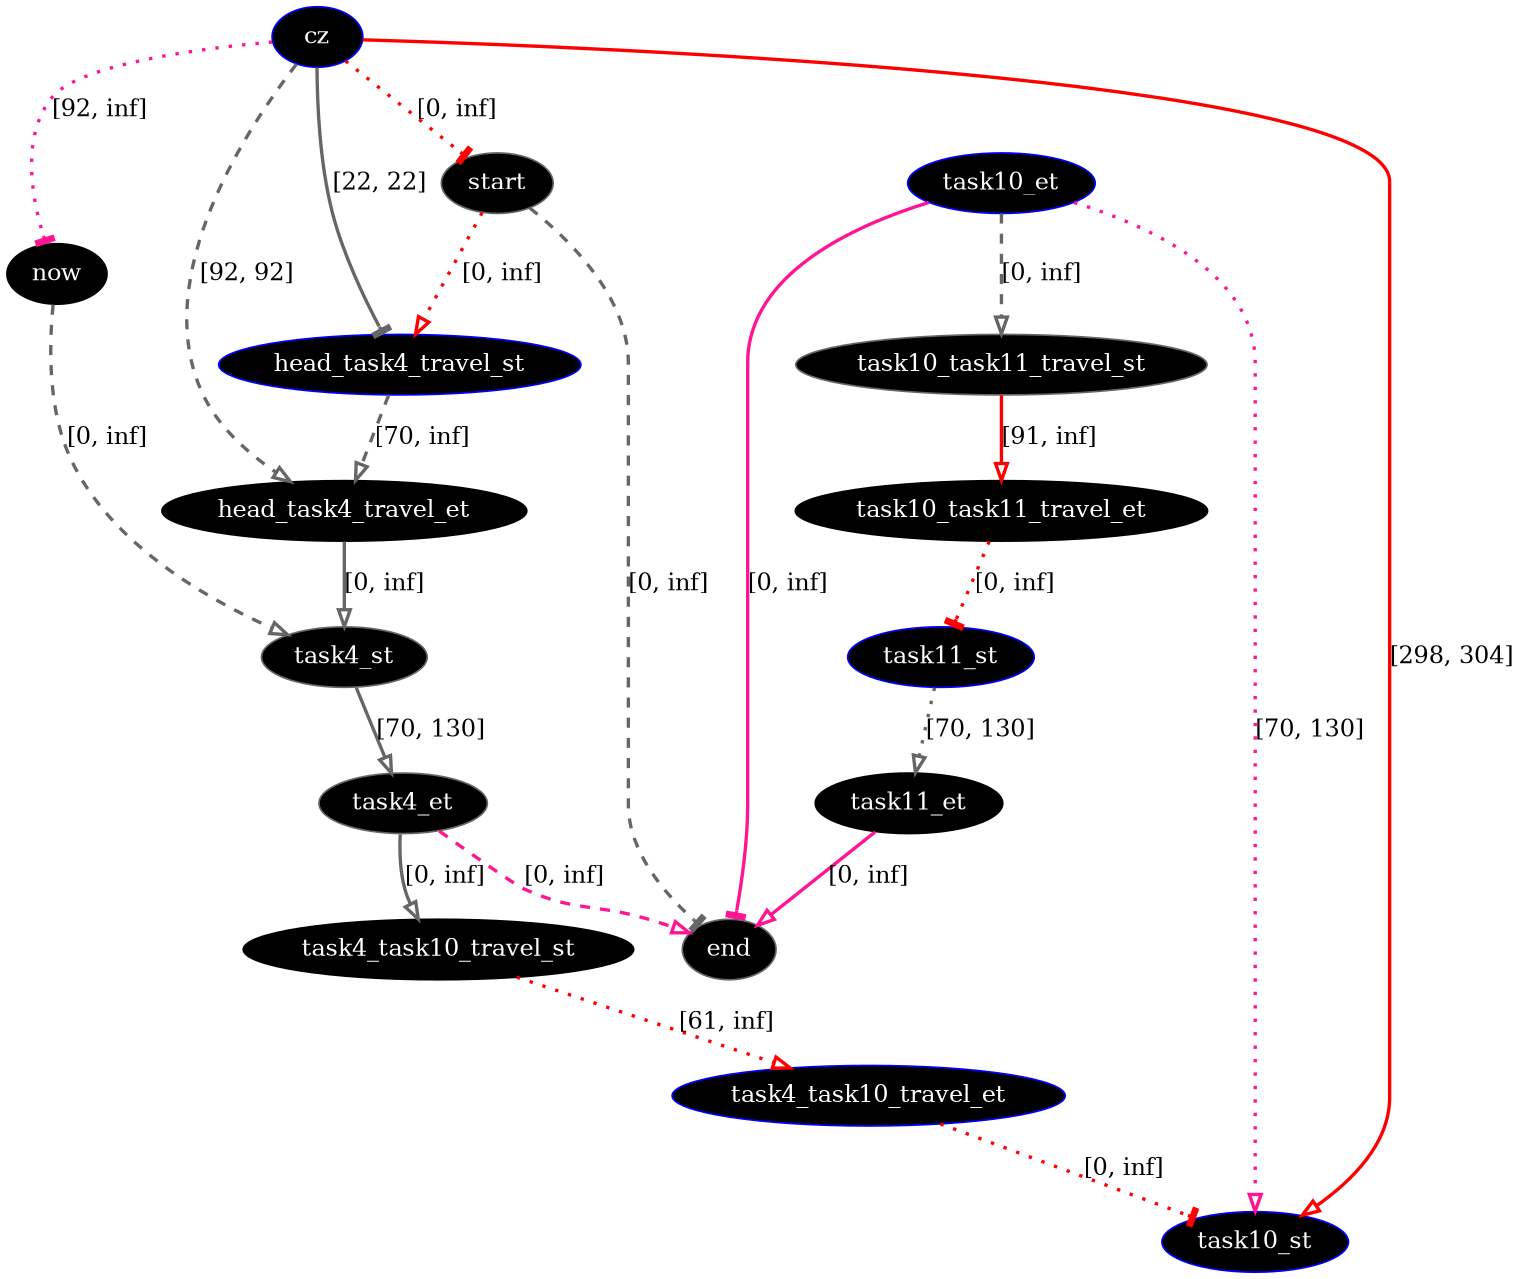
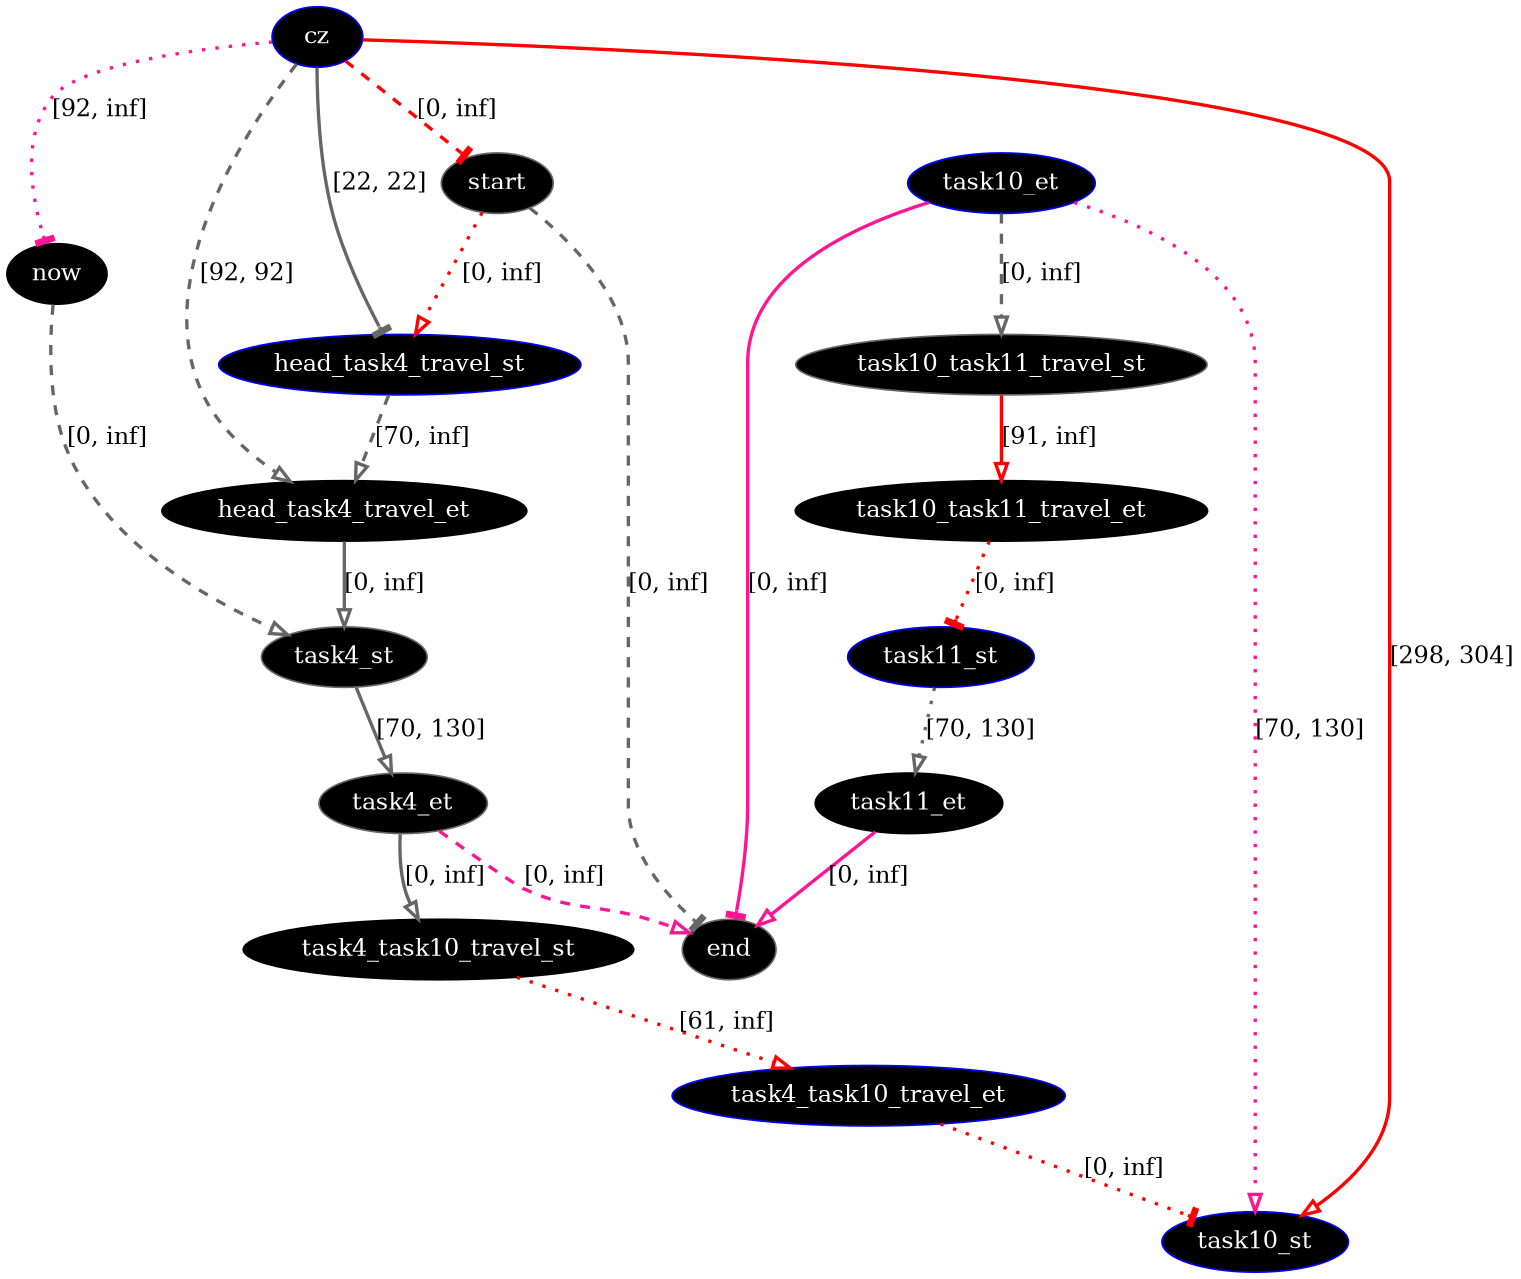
edge "cz" -> "start": style dotted -> dashed
